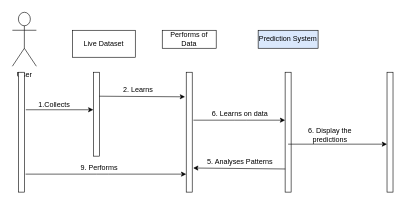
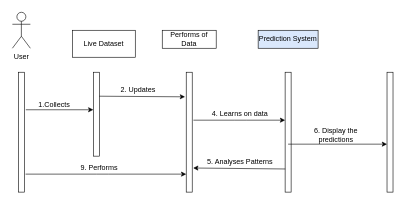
node "User": size 24x54 -> 18x36
node "2. Learns": label "2. Learns" -> "2. Updates"
node "6. Learns on data": label "6. Learns on data" -> "4. Learns on data"
node "6. Display the predictions": moved (330, 135) -> (336, 135)
